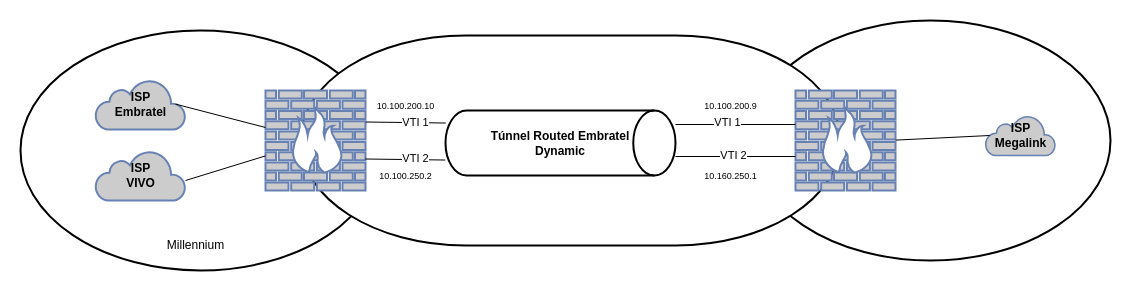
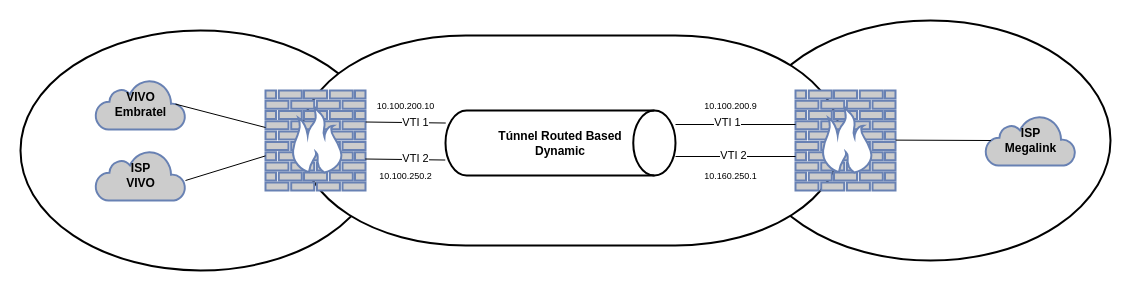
node "ISP Embratel": label "ISP Embratel" -> "VIVO Embratel"
node "ISP Megalink": size 70x40 -> 90x50
node "Túnnel Routed Embratel Dynamic": label "Túnnel Routed Embratel Dynamic" -> "Túnnel Routed Based Dynamic"
node "Millennium": removed
